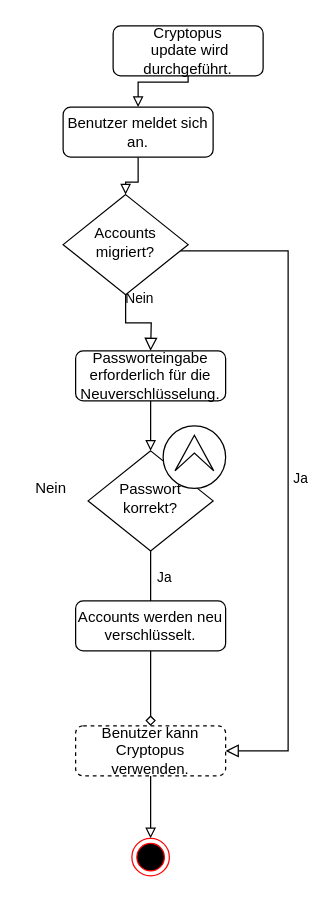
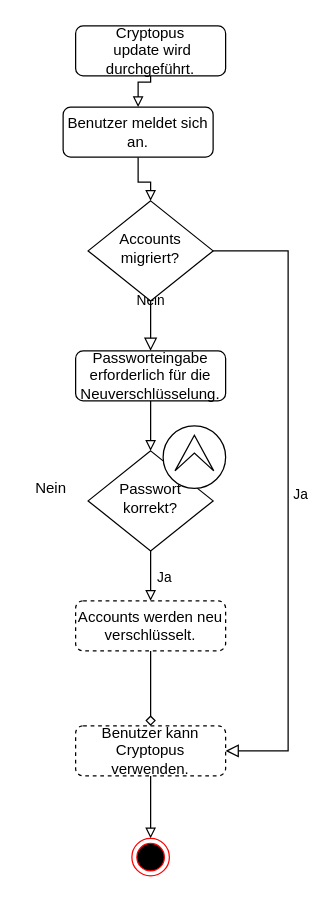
node "Cryptopus update wird durchgeführt.": moved (188, 51) -> (151, 51)
node "Accounts migriert?": moved (126, 244) -> (151, 251)
edge "Passwort korrekt?" -- "Accounts werden neu verschlüsselt.": arrowhead none -> block
node "Accounts werden neu verschlüsselt.": style solid -> dashed
